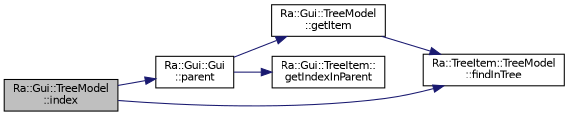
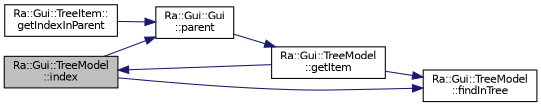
edge "Ra::Gui::TreeModel ::getItem" -> "Ra::Gui::TreeModel ::index": added
node "Ra::TreeItem::TreeModel ::findInTree": label "Ra::TreeItem::TreeModel ::findInTree" -> "Ra::Gui::TreeModel ::findInTree"
edge "Ra::Gui::Gui ::parent" -> "Ra::Gui::TreeItem:: getIndexInParent": reversed
